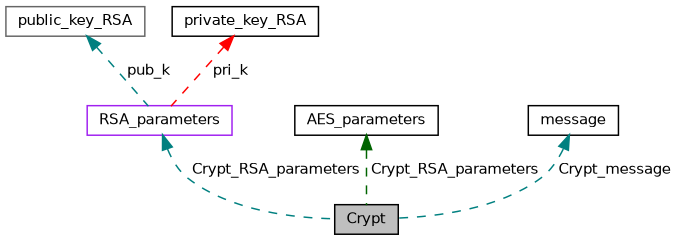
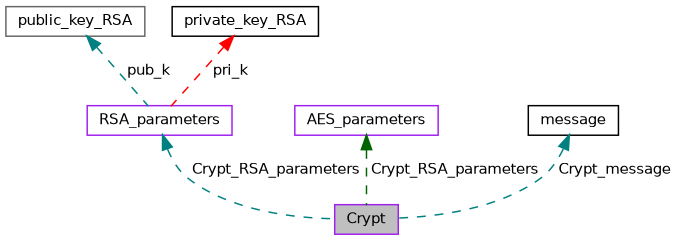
node "AES_parameters": color black -> purple
node "Crypt": color black -> purple
